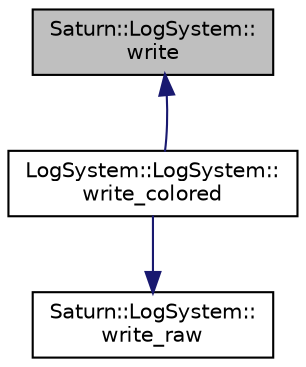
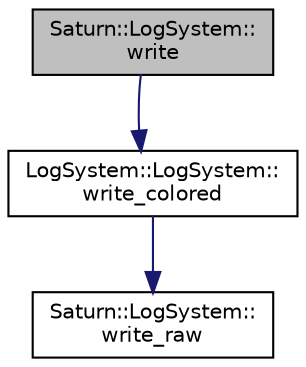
edge "LogSystem::LogSystem:: write_colored" -> "Saturn::LogSystem:: write": reversed
